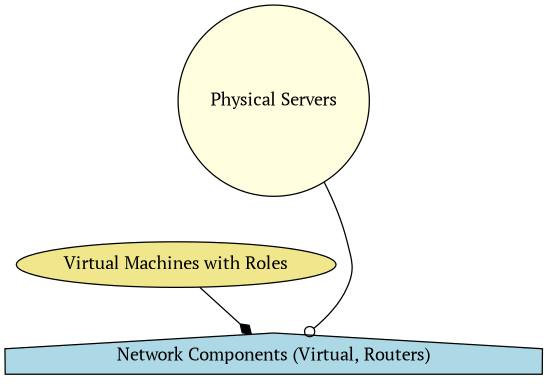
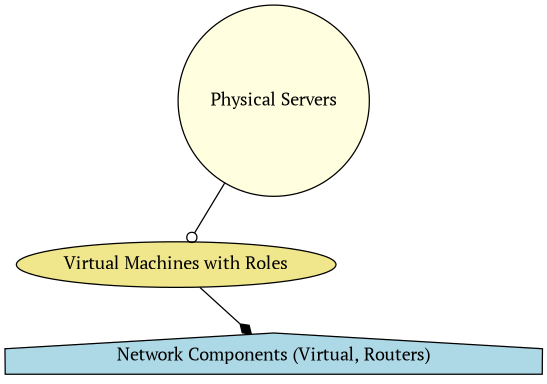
edge "Physical Servers" -> "Network Components (Virtual, Routers)": now "Physical Servers" -> "Virtual Machines with Roles"
